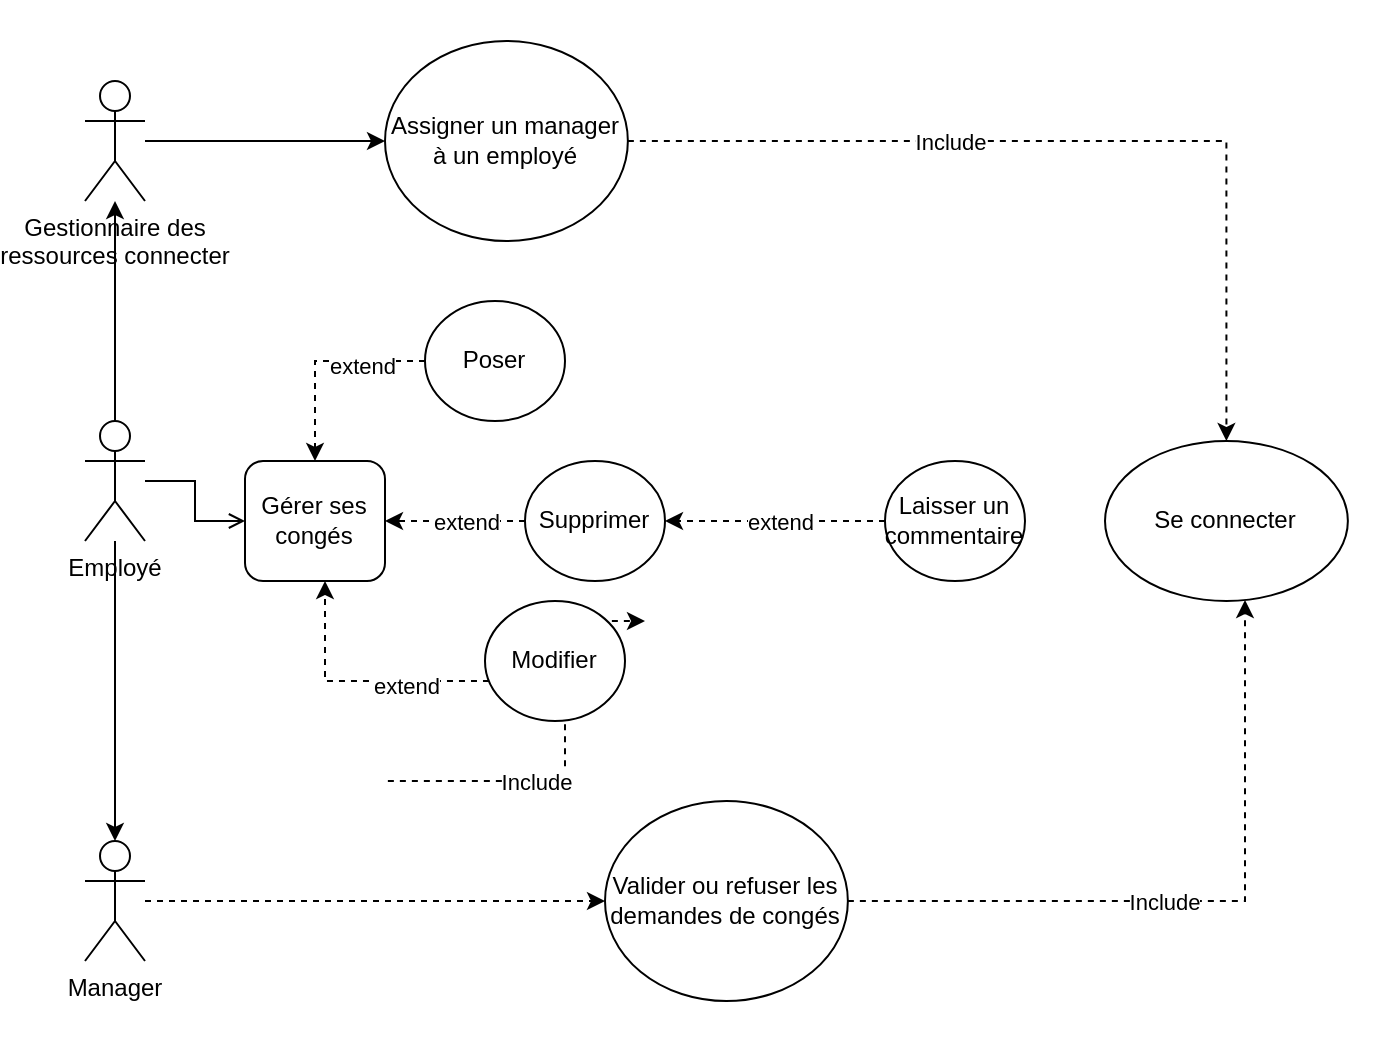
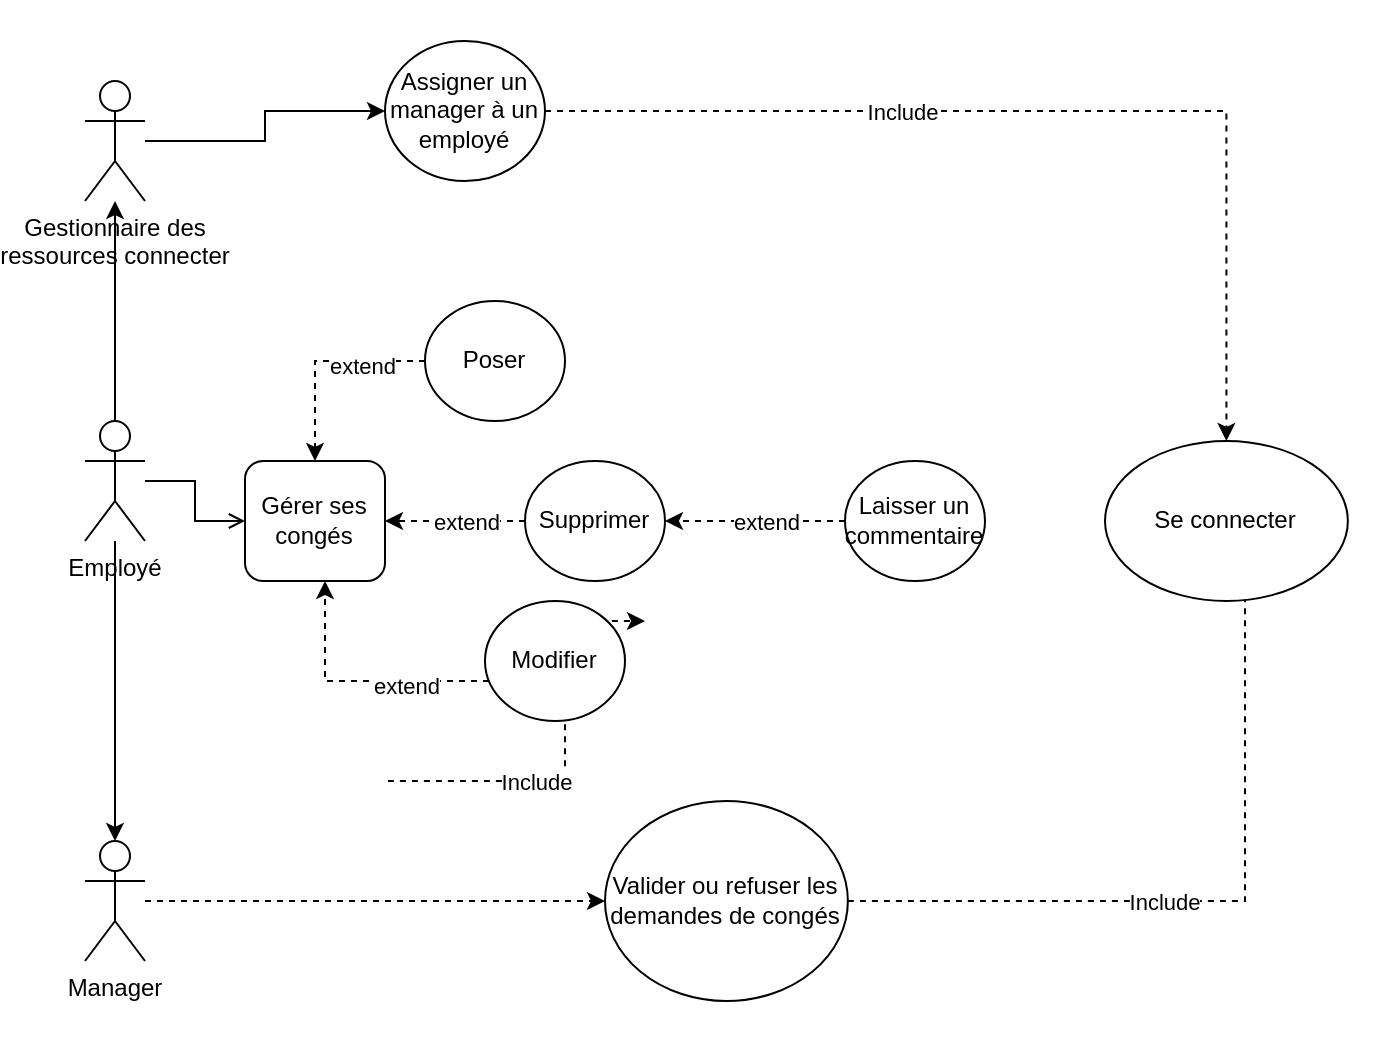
node "Assigner un manager à un employé": size 243x200 -> 160x140
node "Laisser un commentaire": moved (955, 521) -> (915, 521)
edge "Valider ou refuser les demandes de congés" -> "Se connecter": arrowhead classic -> none
